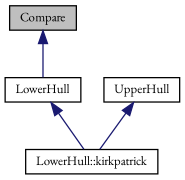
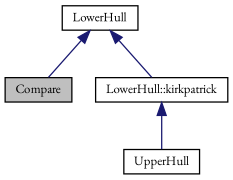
edge "LowerHull" -> "Compare": reversed
edge "LowerHull::kirkpatrick" -> "UpperHull": reversed
